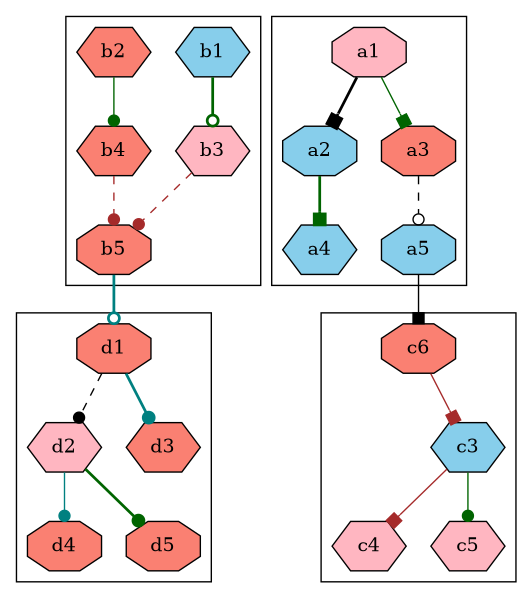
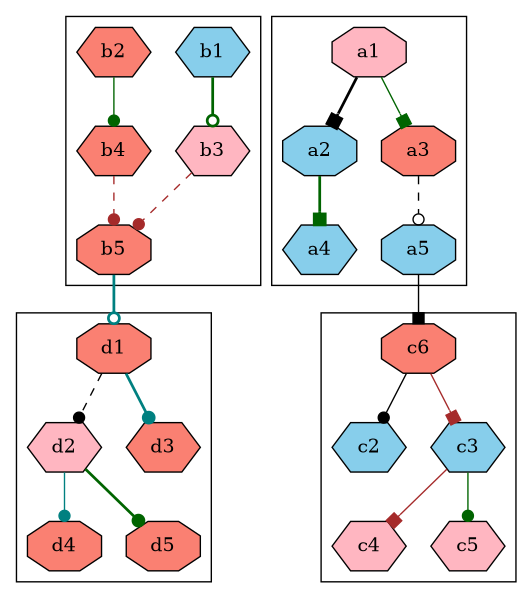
node "c2": added
